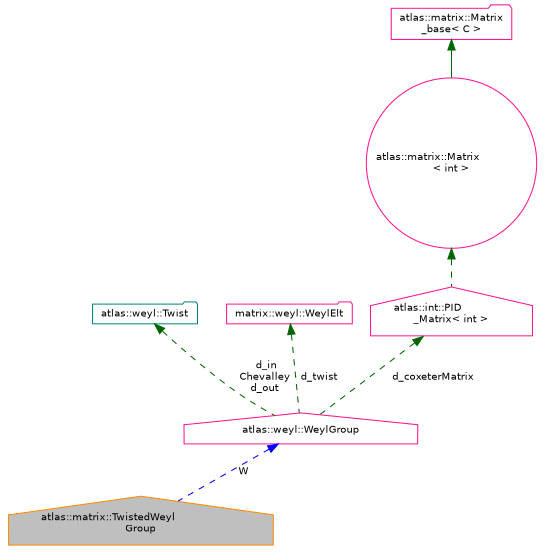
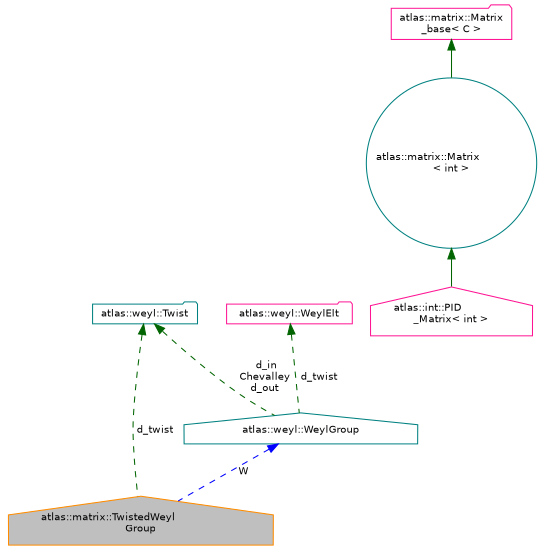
node "atlas::matrix::Matrix < int >": color deeppink -> teal
edge "atlas::int::PID _Matrix< int >" -> "atlas::matrix::Matrix < int >": style dashed -> solid
node "matrix::weyl::WeylElt": label "matrix::weyl::WeylElt" -> "atlas::weyl::WeylElt"
edge "atlas::weyl::WeylGroup" -> "atlas::int::PID _Matrix< int >": removed, label "d_coxeterMatrix"
edge "atlas::matrix::TwistedWeyl Group" -> "atlas::weyl::Twist": added, label "d_twist"
node "atlas::weyl::WeylGroup": color deeppink -> teal
